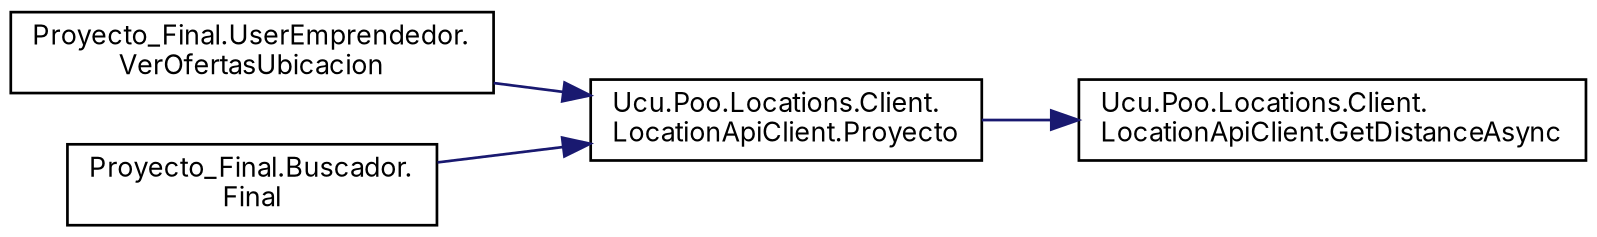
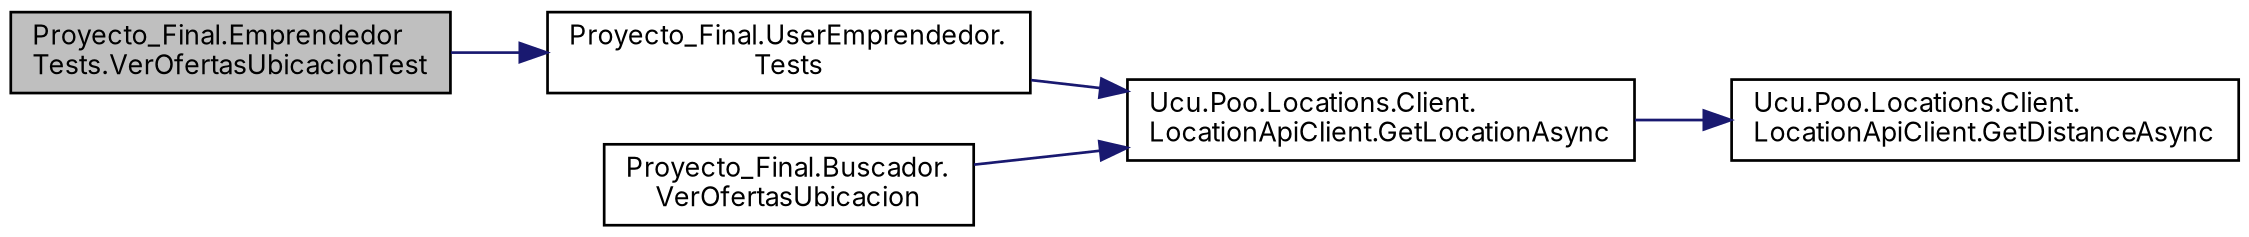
node "Proyecto_Final.Emprendedor Tests.VerOfertasUbicacionTest": added
node "Proyecto_Final.UserEmprendedor. VerOfertasUbicacion": label "Proyecto_Final.UserEmprendedor. VerOfertasUbicacion" -> "Proyecto_Final.UserEmprendedor. Tests"
node "Ucu.Poo.Locations.Client. LocationApiClient.Proyecto": label "Ucu.Poo.Locations.Client. LocationApiClient.Proyecto" -> "Ucu.Poo.Locations.Client. LocationApiClient.GetLocationAsync"
node "Proyecto_Final.Buscador. Final": label "Proyecto_Final.Buscador. Final" -> "Proyecto_Final.Buscador. VerOfertasUbicacion"
